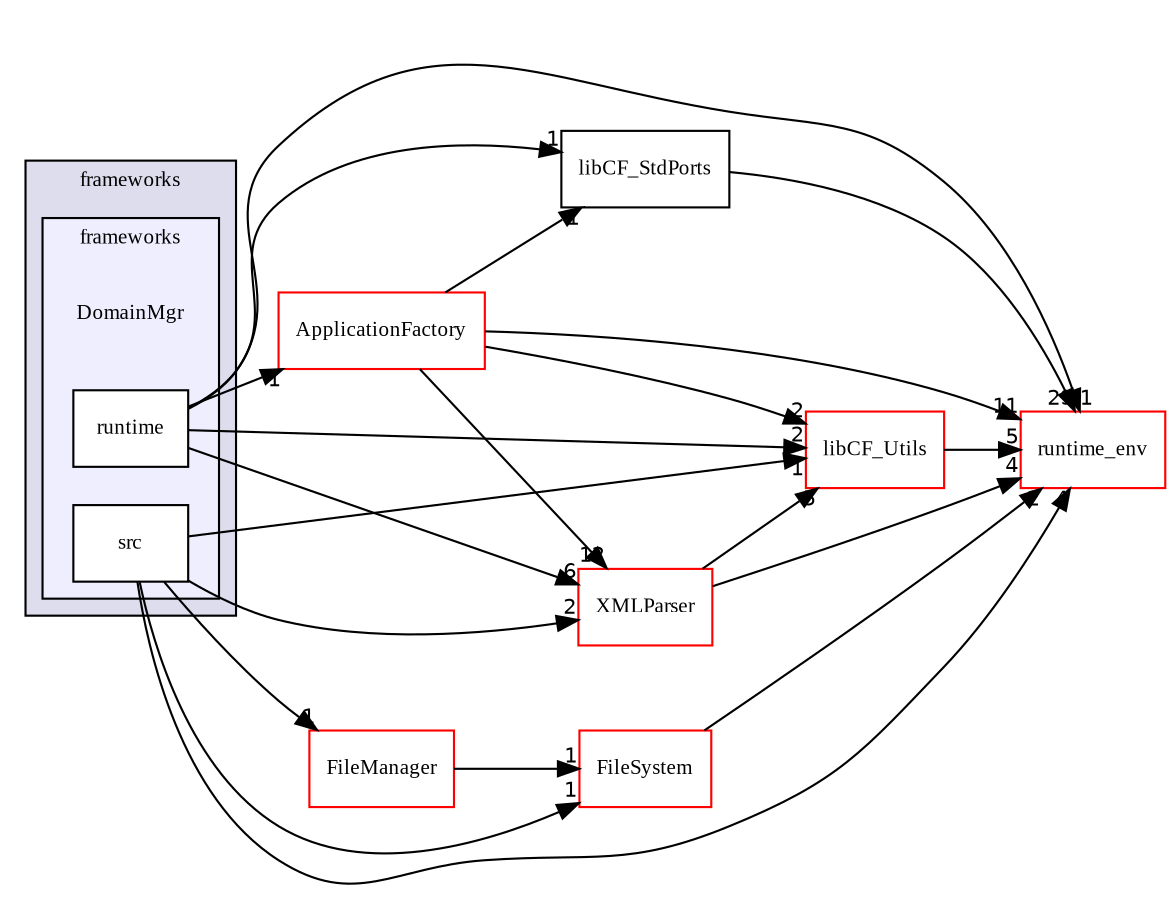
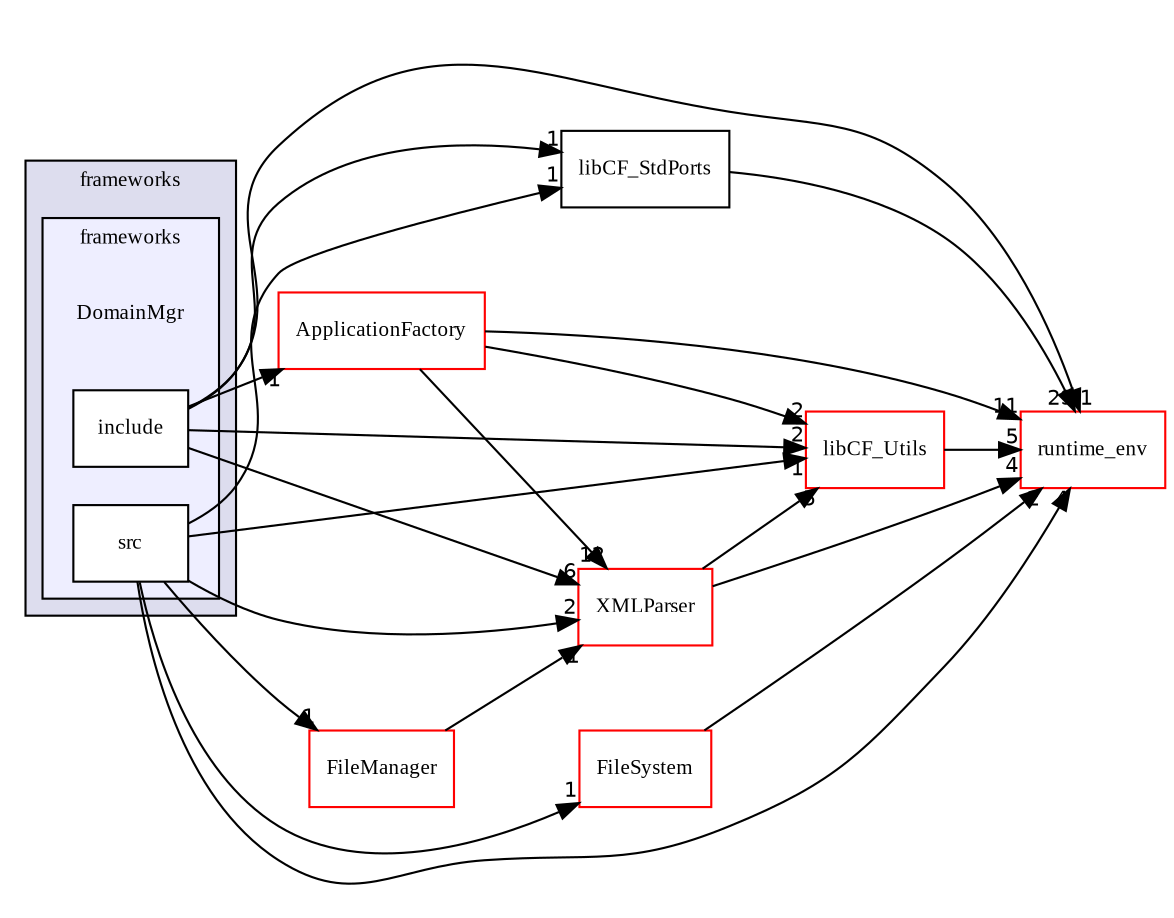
edge "ApplicationFactory" -> "libCF_StdPorts": now "src" -> "libCF_StdPorts"
node "runtime": label "runtime" -> "include"
edge "FileManager" -> "FileSystem": now "FileManager" -> "XMLParser"
